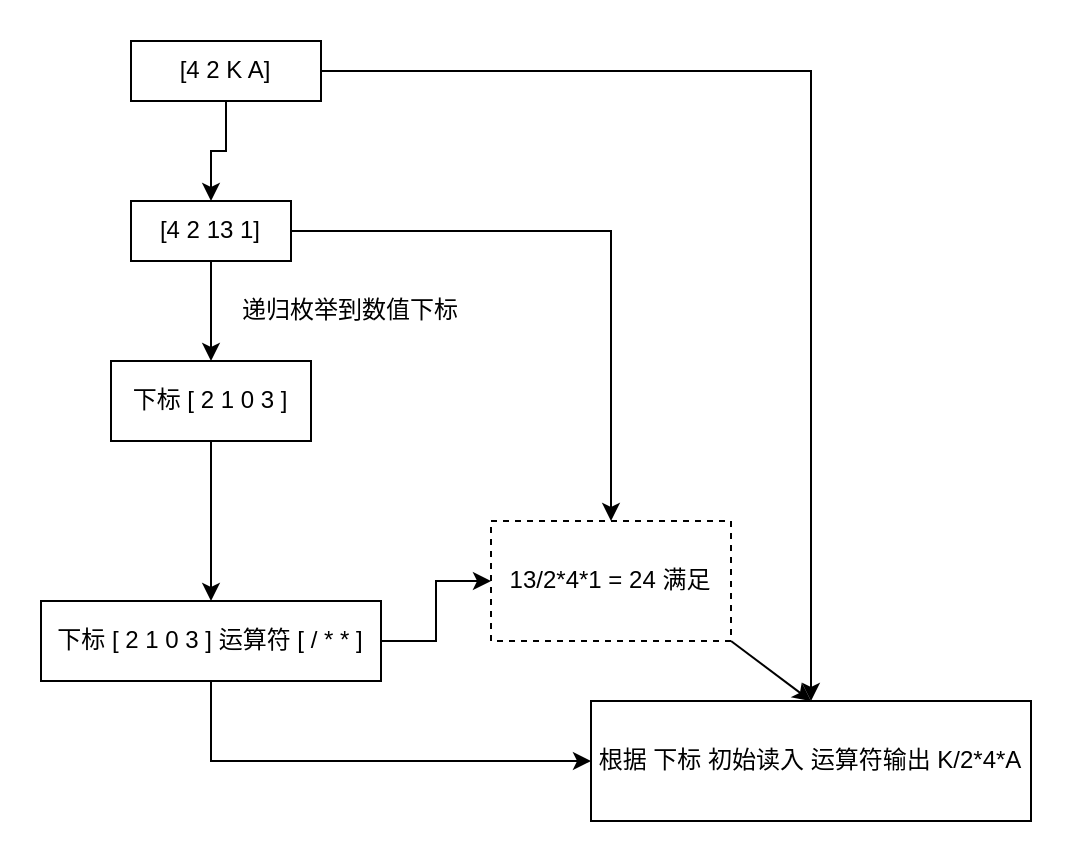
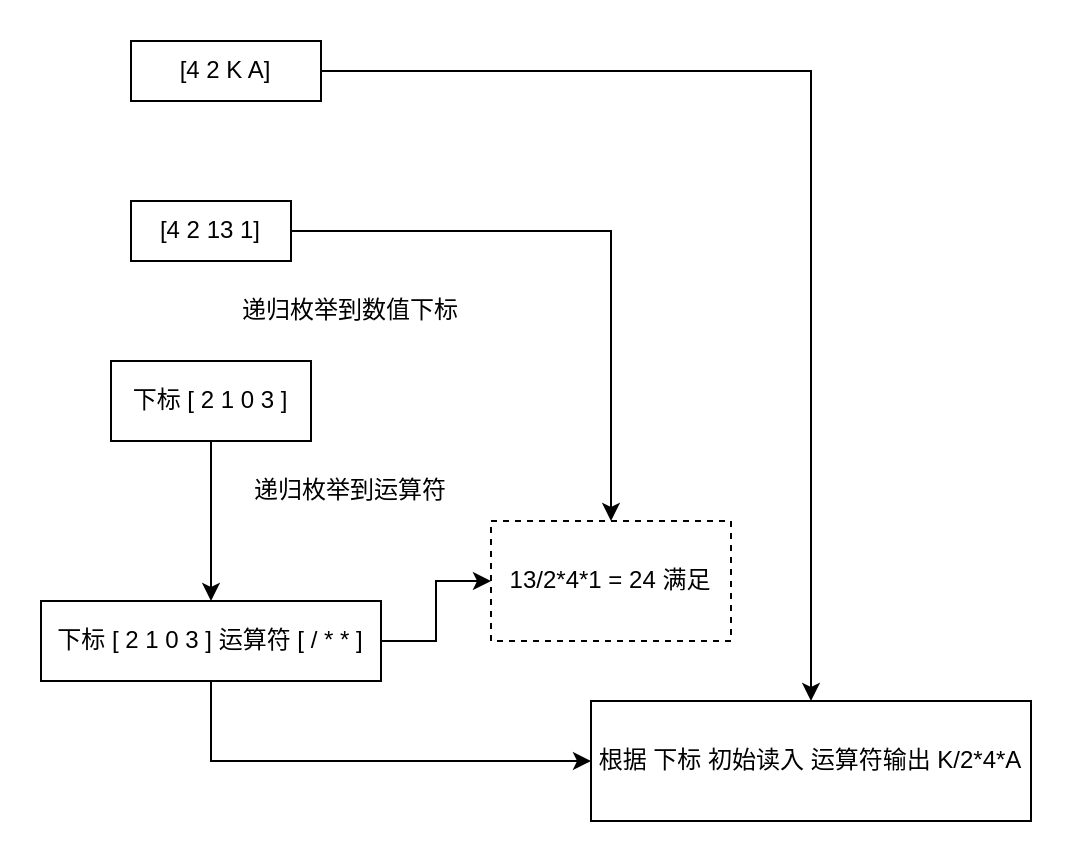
edge "[4 2 K A]" -> "[4 2 13 1]": removed
edge "[4 2 13 1]" -> "下标 [ 2 1 0 3 ]": removed
node "递归枚举到运算符": added
edge "13/2*4*1 = 24 满足" -> "根据 下标 初始读入 运算符输出 K/2*4*A": removed
